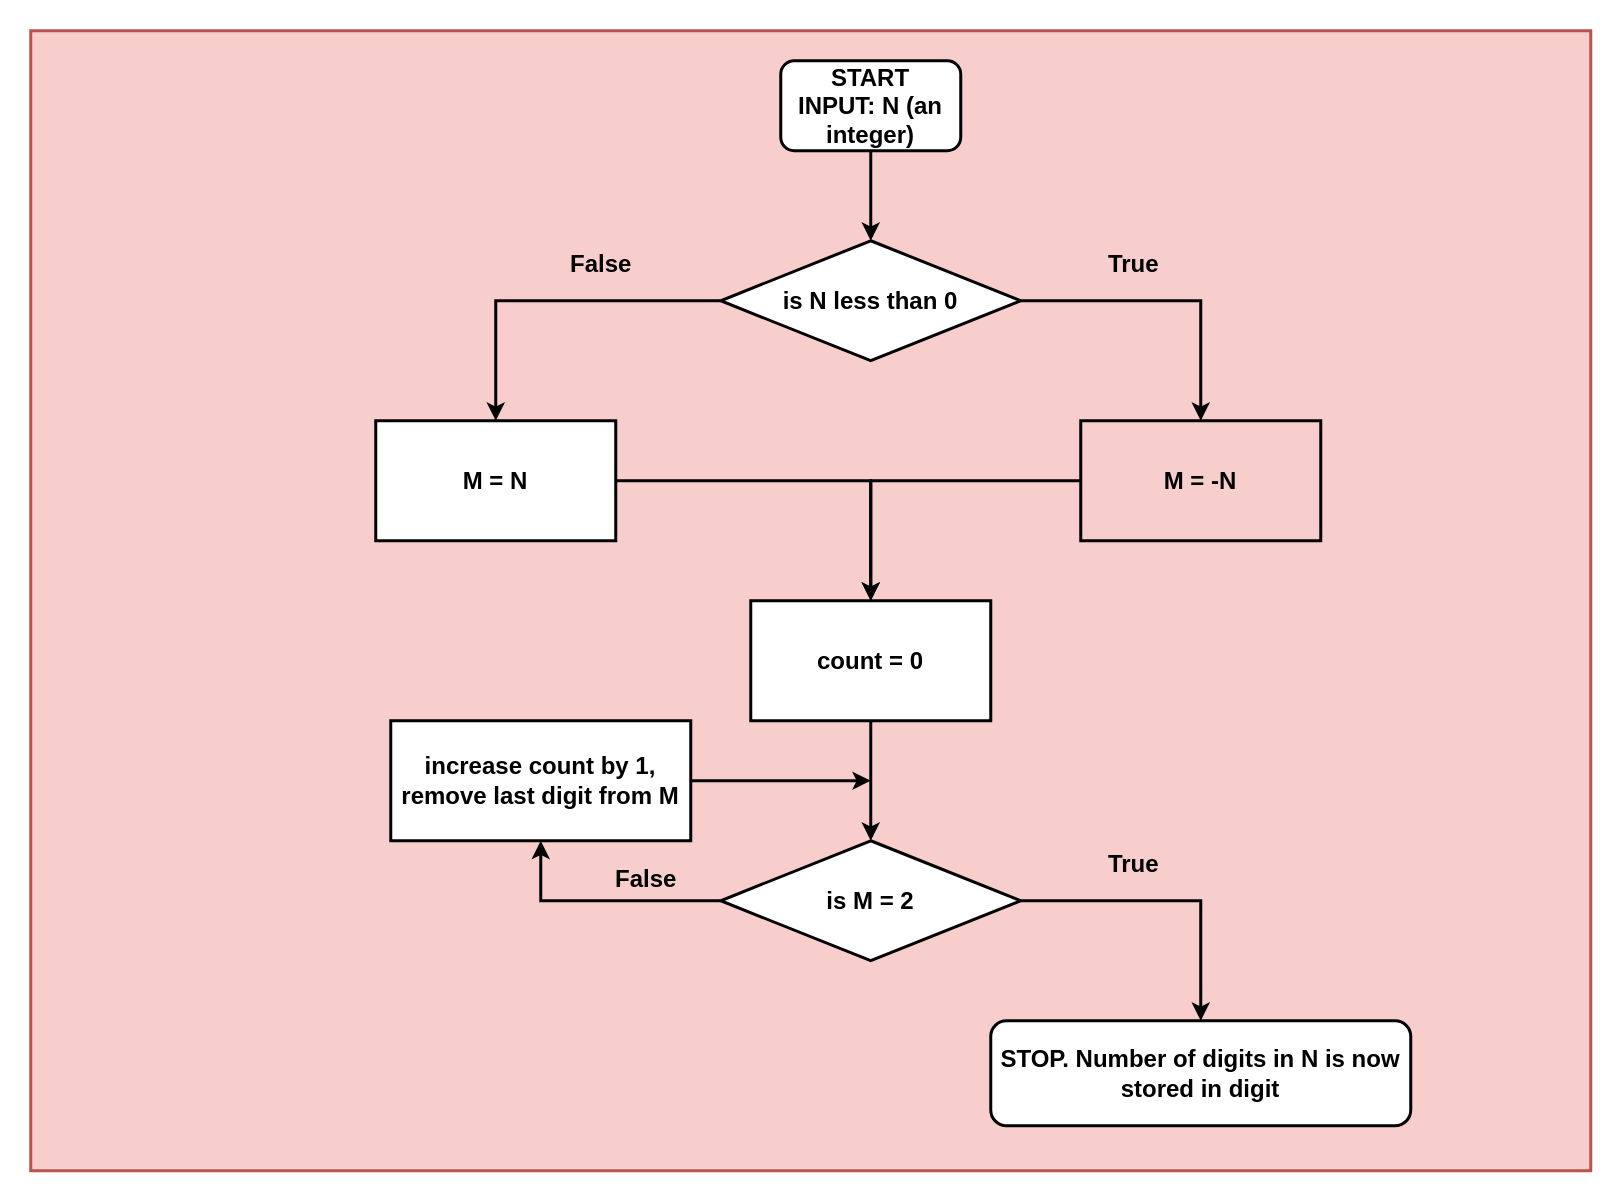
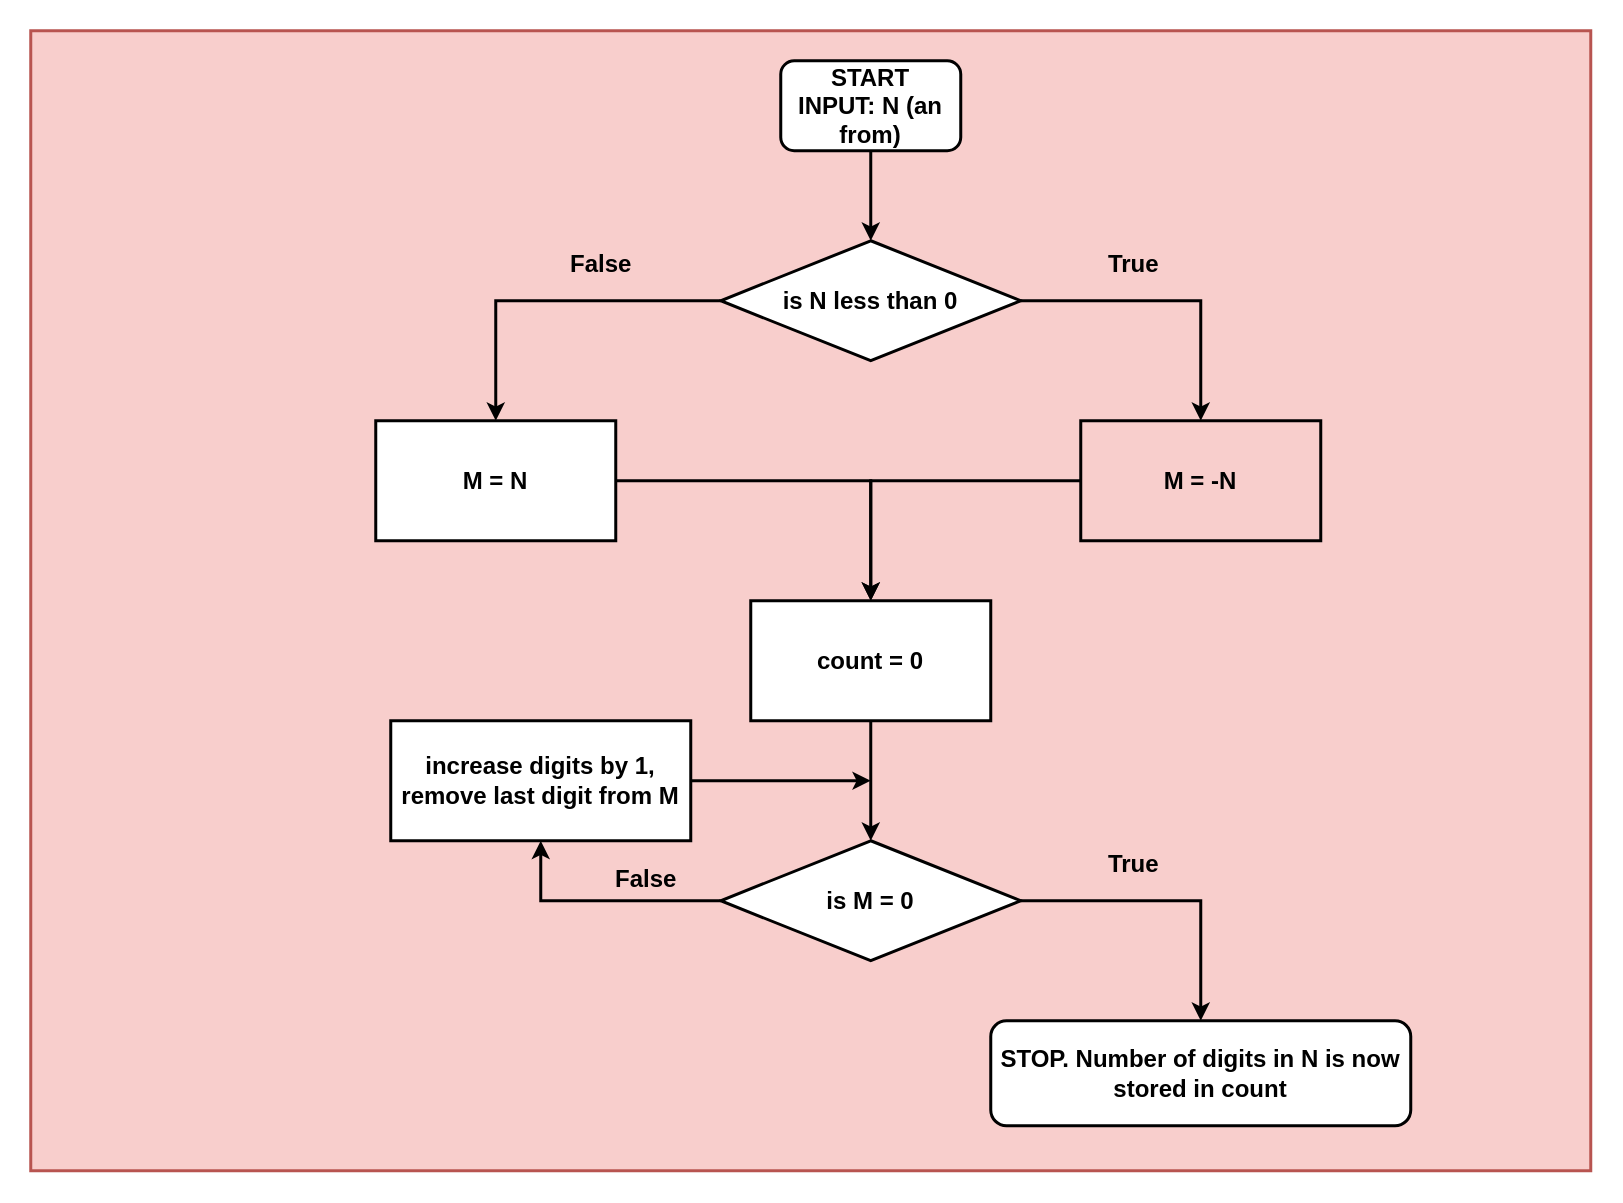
node "START INPUT: N (an integer)": label "START INPUT: N (an integer)" -> "START INPUT: N (an from)"
node "increase count by 1, remove last digit from M": label "increase count by 1, remove last digit from M" -> "increase digits by 1, remove last digit from M"
node "is M = 2": label "is M = 2" -> "is M = 0"
node "STOP. Number of digits in N is now stored in digit": label "STOP. Number of digits in N is now stored in digit" -> "STOP. Number of digits in N is now stored in count"
